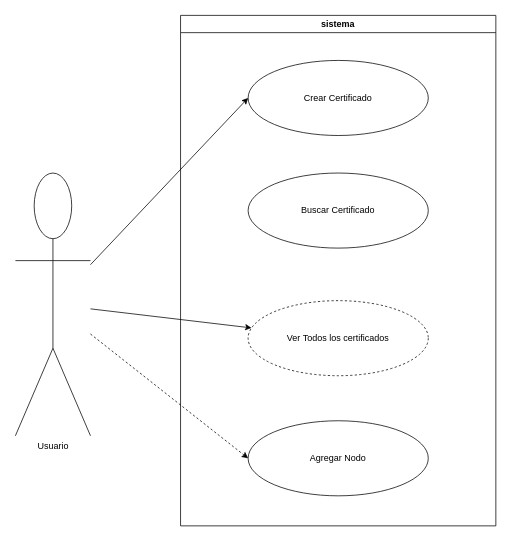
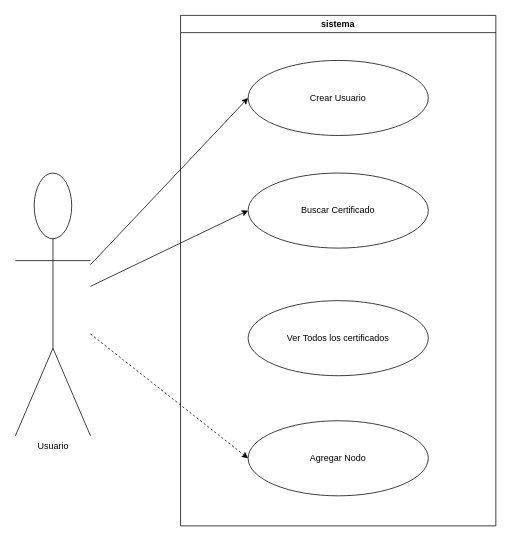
node "Crear Certificado": label "Crear Certificado" -> "Crear Usuario"
edge "Usuario" -> "Ver Todos los certificados": now "Usuario" -> "Buscar Certificado"
node "Ver Todos los certificados": style dashed -> solid
